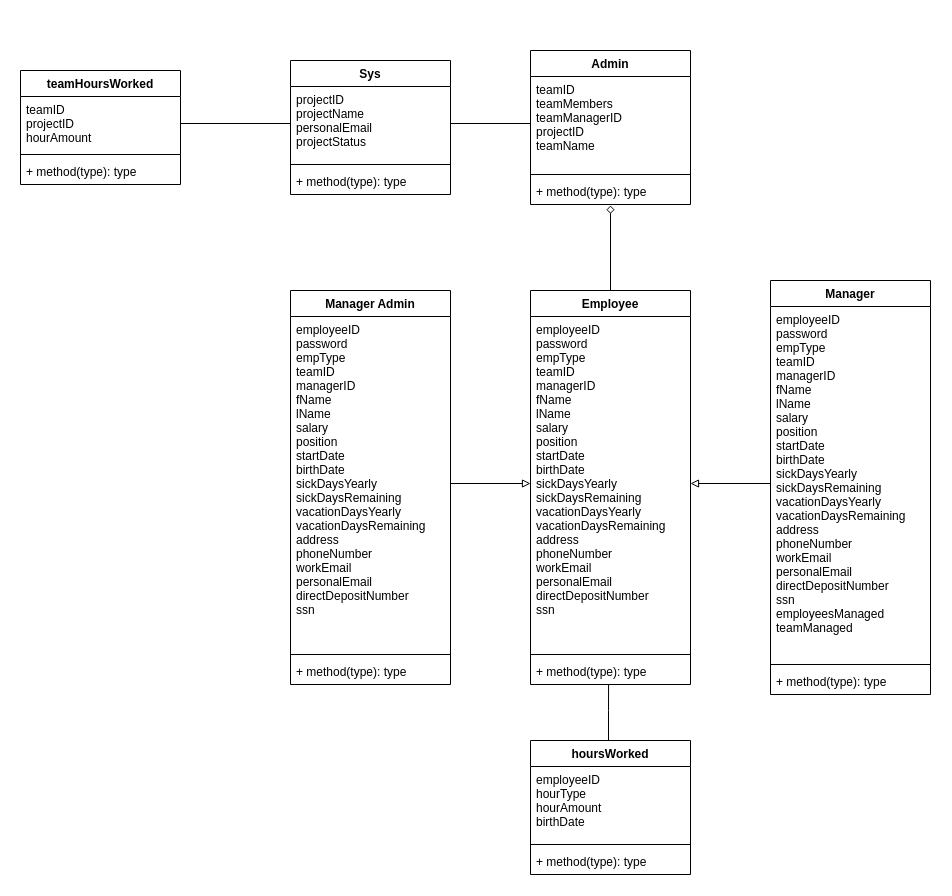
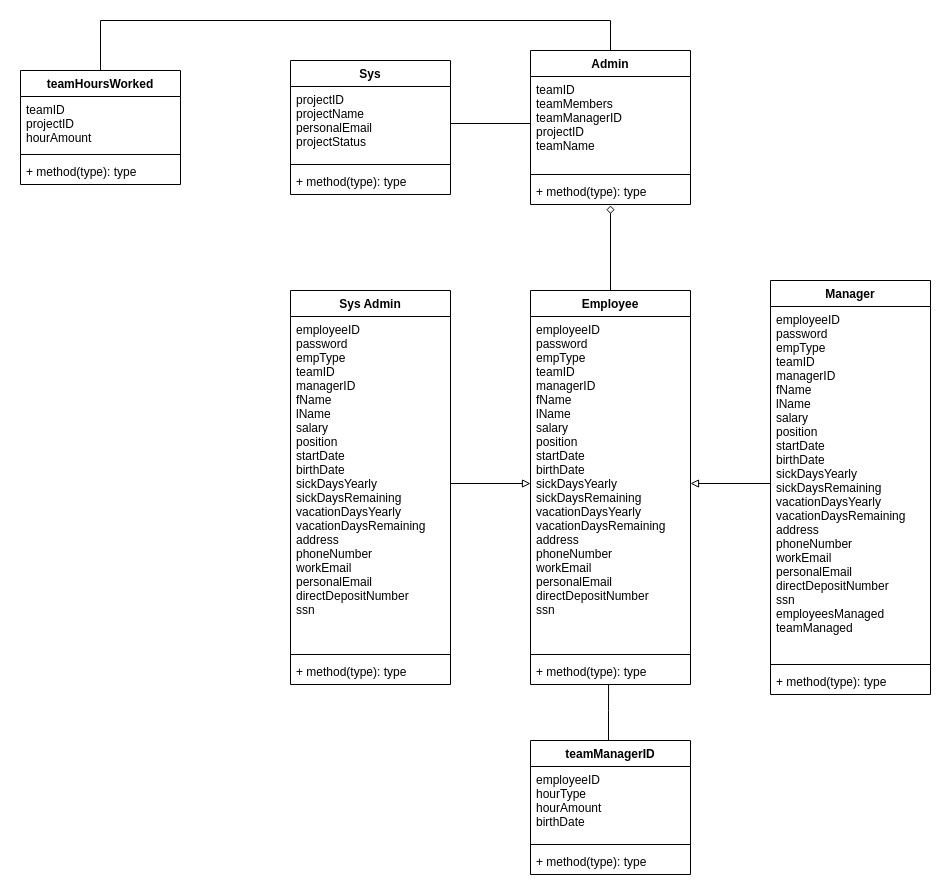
edge "teamHoursWorked" -- "Admin": added
edge "teamID projectID hourAmount" -- "projectID projectName personalEmail projectStatus": removed
node "Manager Admin": label "Manager Admin" -> "Sys Admin"
node "hoursWorked": label "hoursWorked" -> "teamManagerID"
